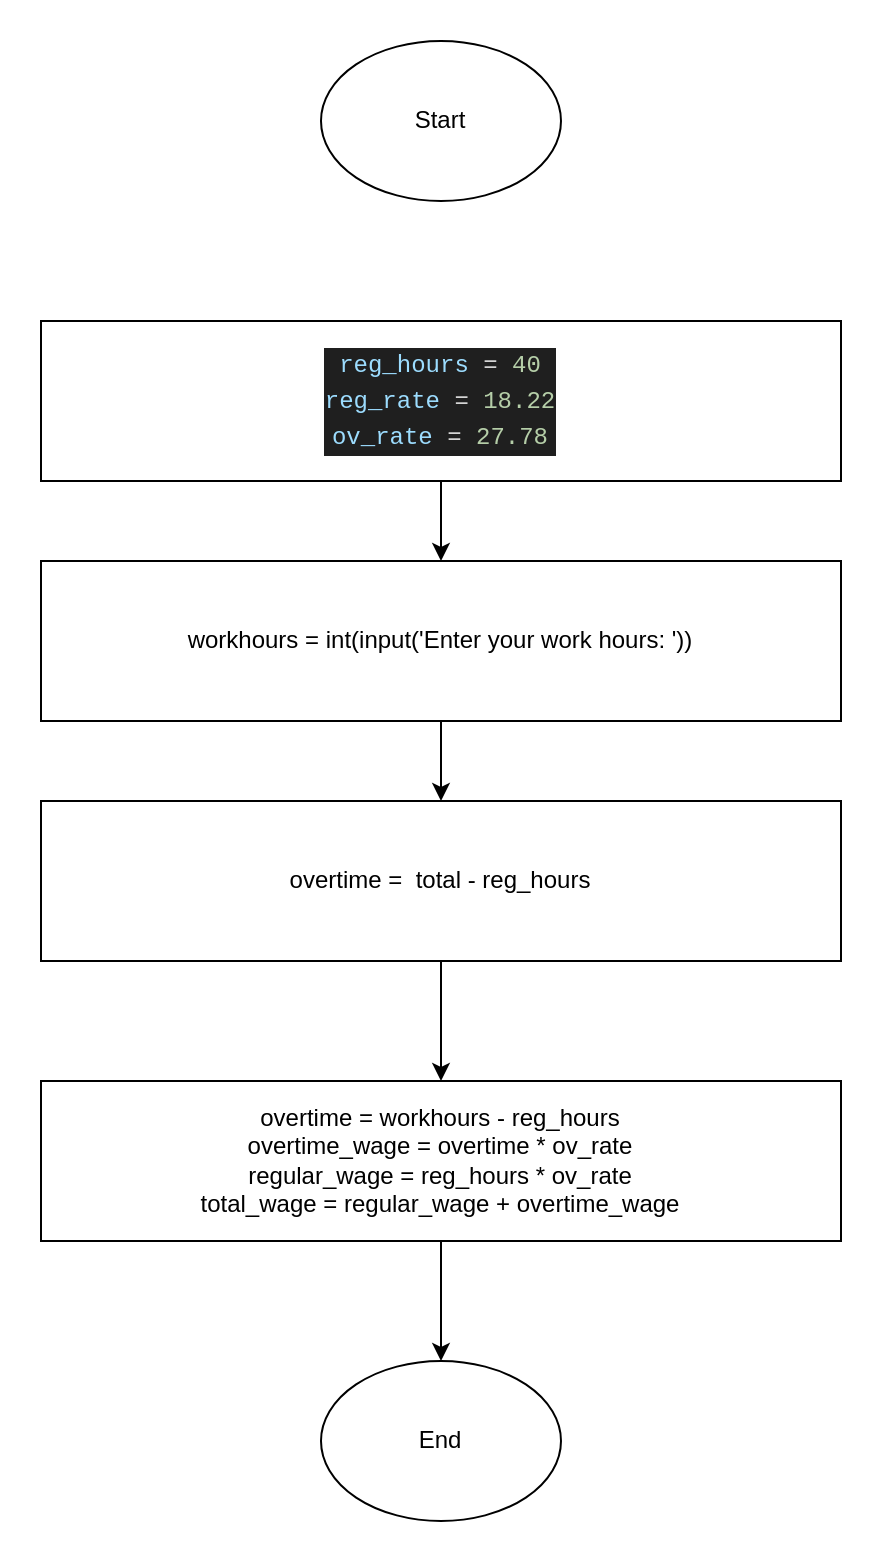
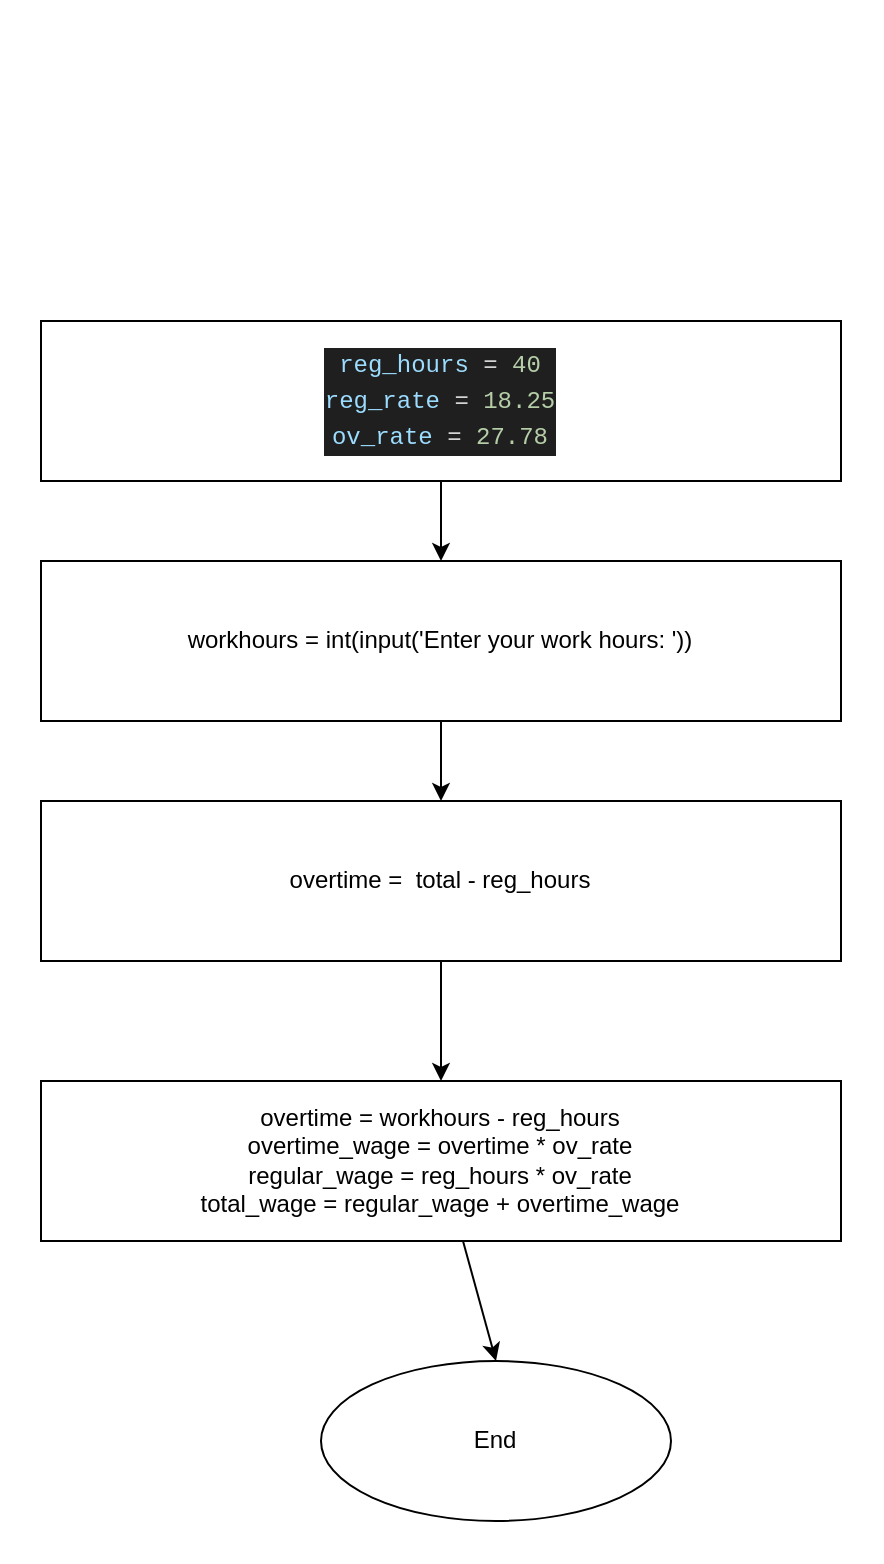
node "Start": removed
node "reg_hours = 40 reg_rate = 18.22 ov_rate = 27.78": label "reg_hours = 40 reg_rate = 18.22 ov_rate = 27.78" -> "reg_hours = 40 reg_rate = 18.25 ov_rate = 27.78"
node "End": size 240x160 -> 350x160
